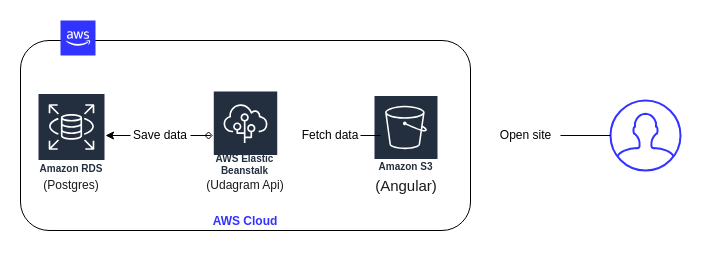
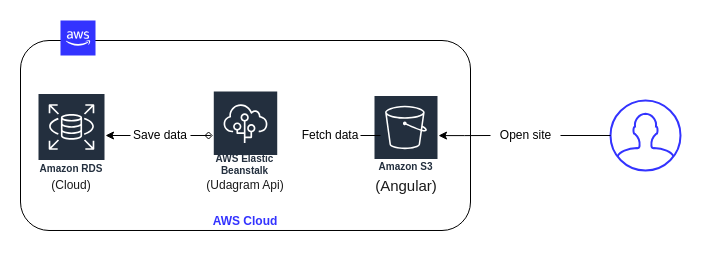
edge "Open site" -> "Amazon S3": added
node "(Postgres)": label "(Postgres)" -> "(Cloud)"
